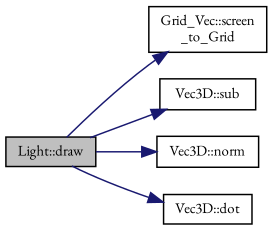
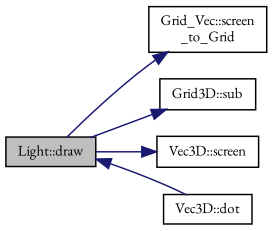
node "Vec3D::sub": label "Vec3D::sub" -> "Grid3D::sub"
node "Vec3D::norm": label "Vec3D::norm" -> "Vec3D::screen"
edge "Light::draw" -> "Vec3D::dot": reversed
